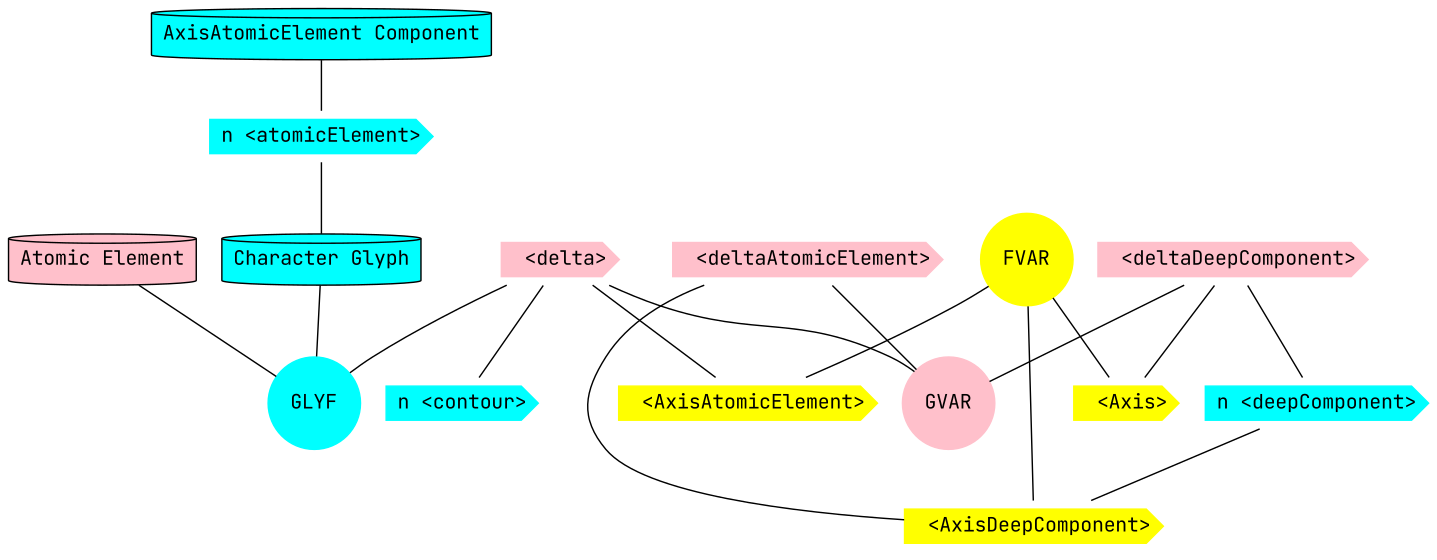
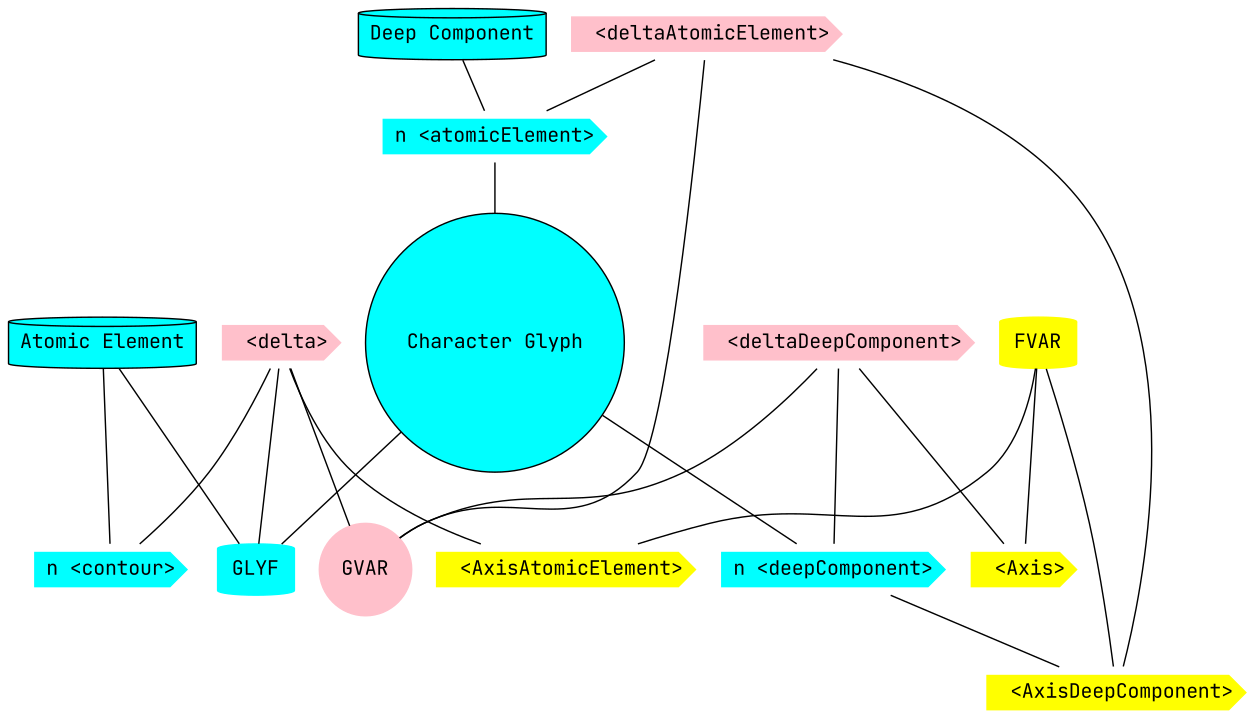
node "AxisAtomicElement Component": label "AxisAtomicElement Component" -> "Deep Component"
edge "<deltaAtomicElement>" -- "n <atomicElement>": added
node "Atomic Element": fillcolor pink -> cyan
node "Character Glyph": shape cylinder -> circle
node "FVAR": shape circle -> cylinder
node "GLYF": shape circle -> cylinder
edge "Atomic Element" -- "n <contour>": added
edge "Character Glyph" -- "n <deepComponent>": added
